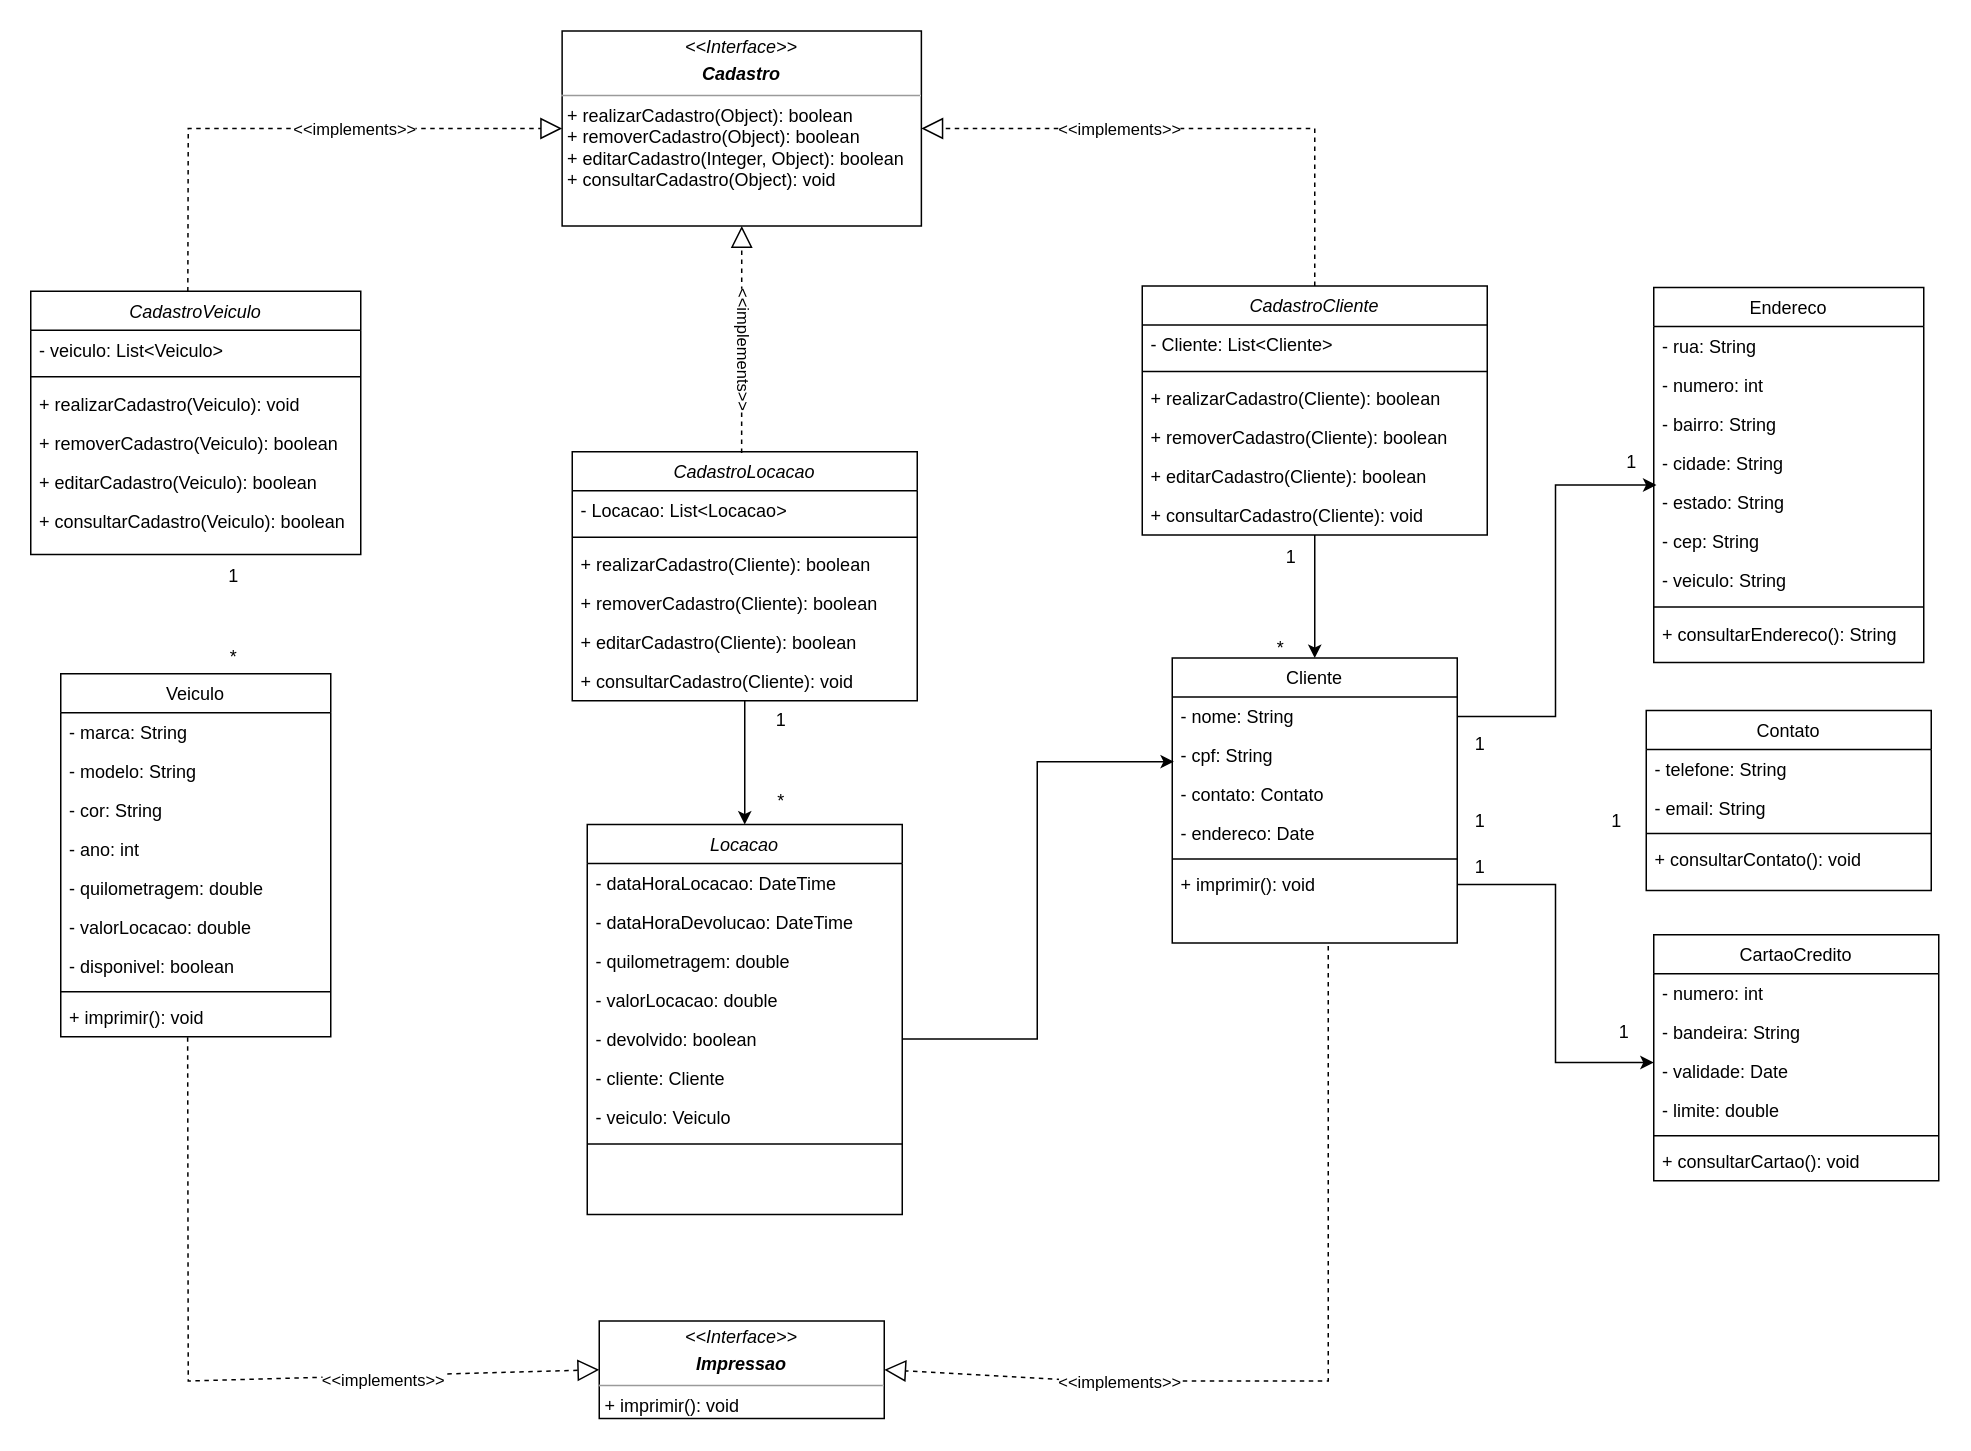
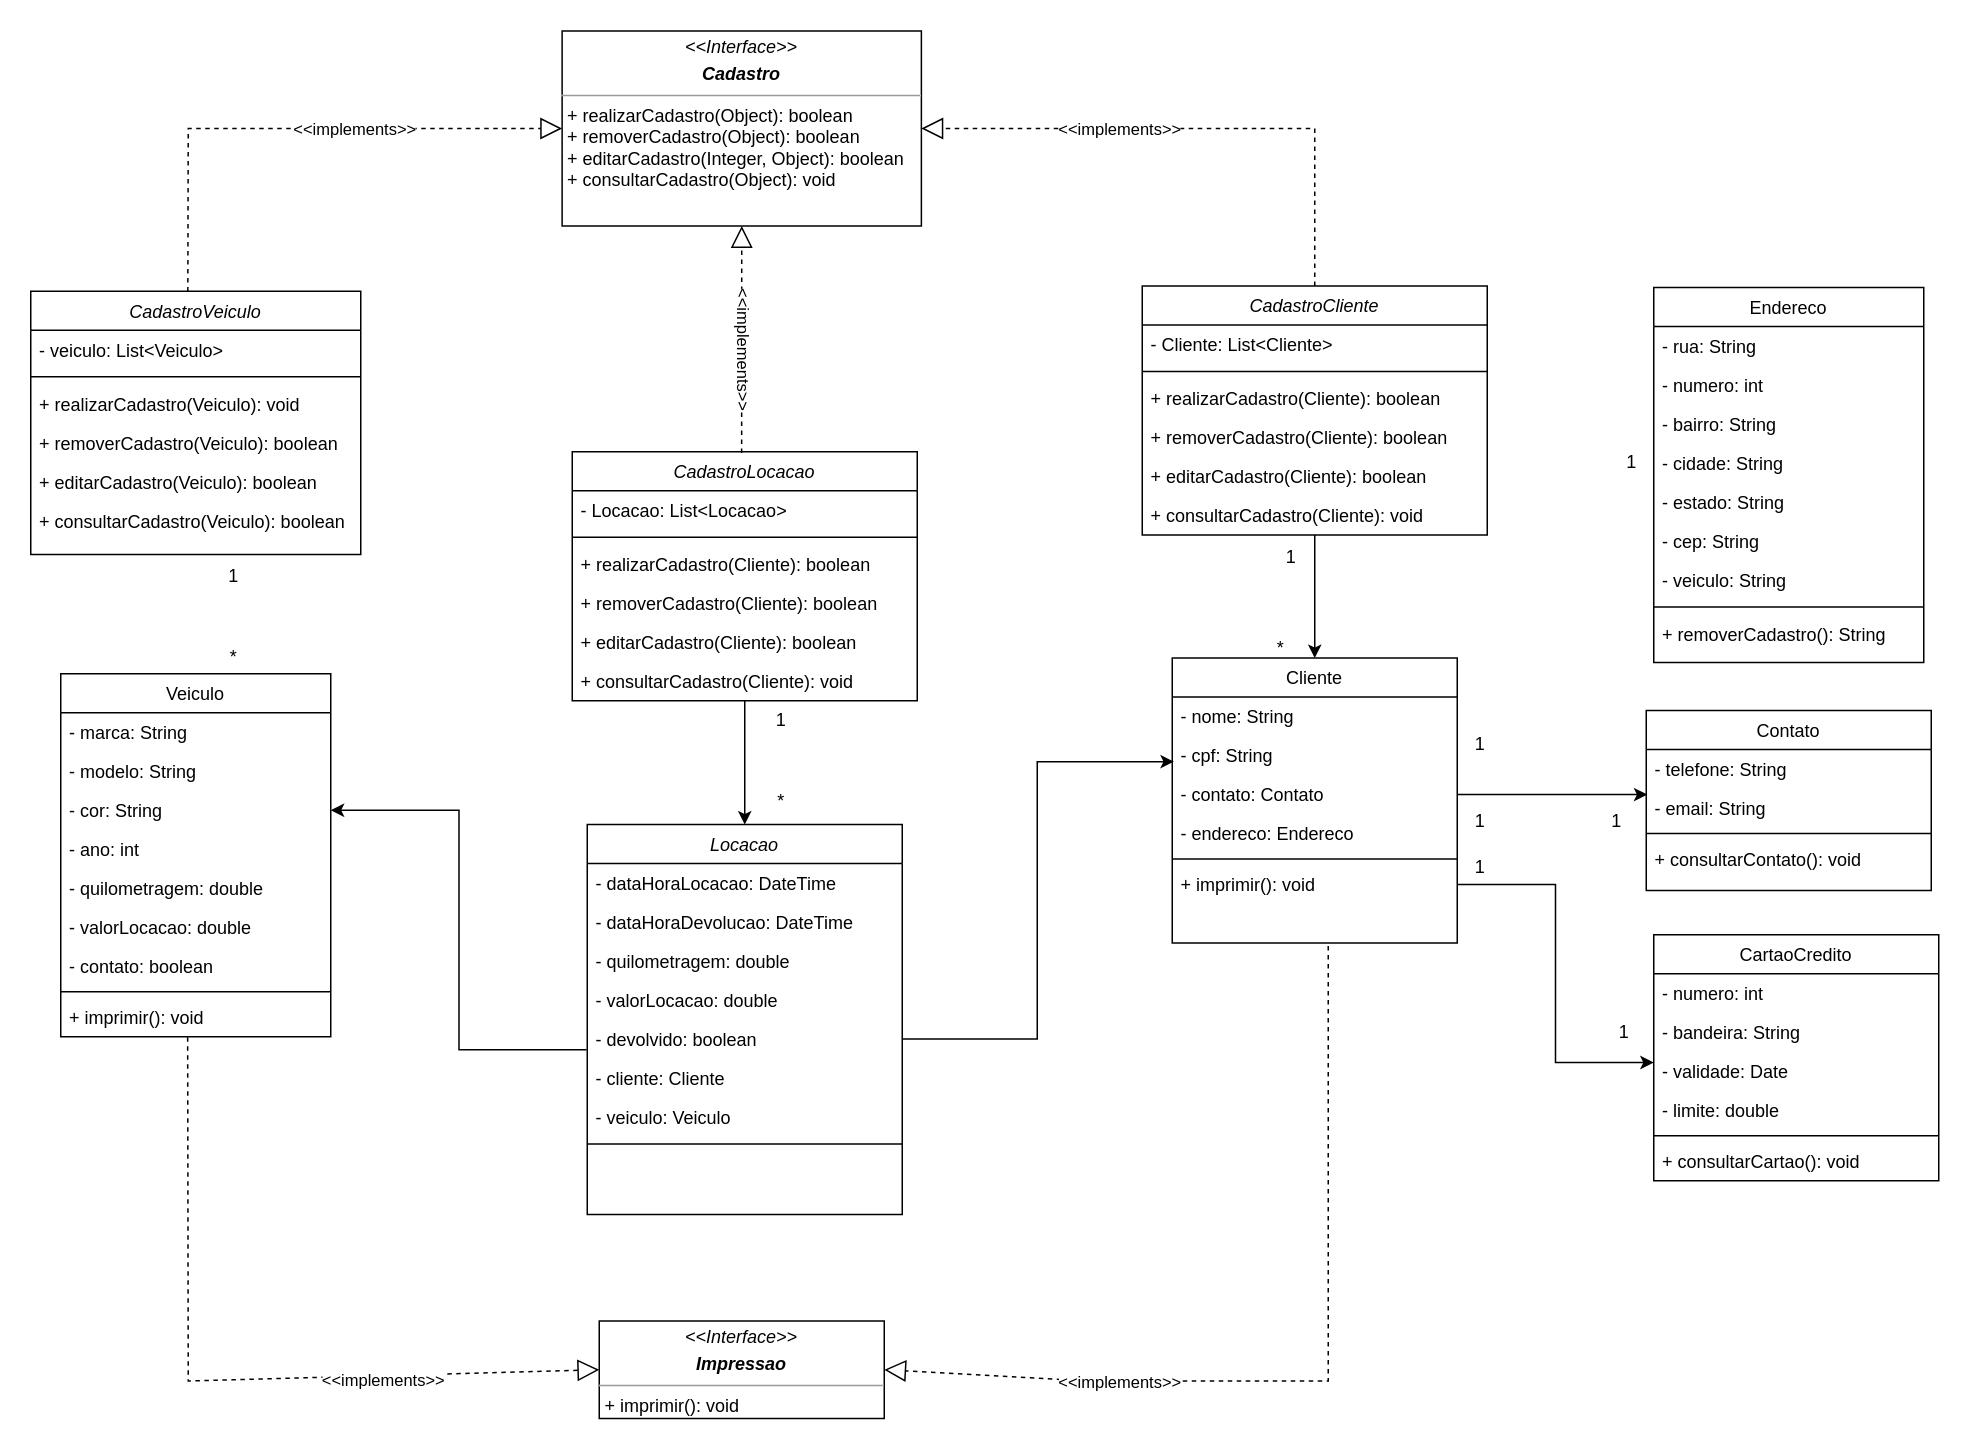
edge "- nome: String" -> "- estado: String": removed
node "+ consultarEndereco(): String": label "+ consultarEndereco(): String" -> "+ removerCadastro(): String"
edge "- contato: Contato" -> "- email: String": added
node "- endereco: Date": label "- endereco: Date" -> "- endereco: Endereco"
edge "- devolvido: boolean" -> "- cor: String": added
node "- disponivel: boolean": label "- disponivel: boolean" -> "- contato: boolean"
